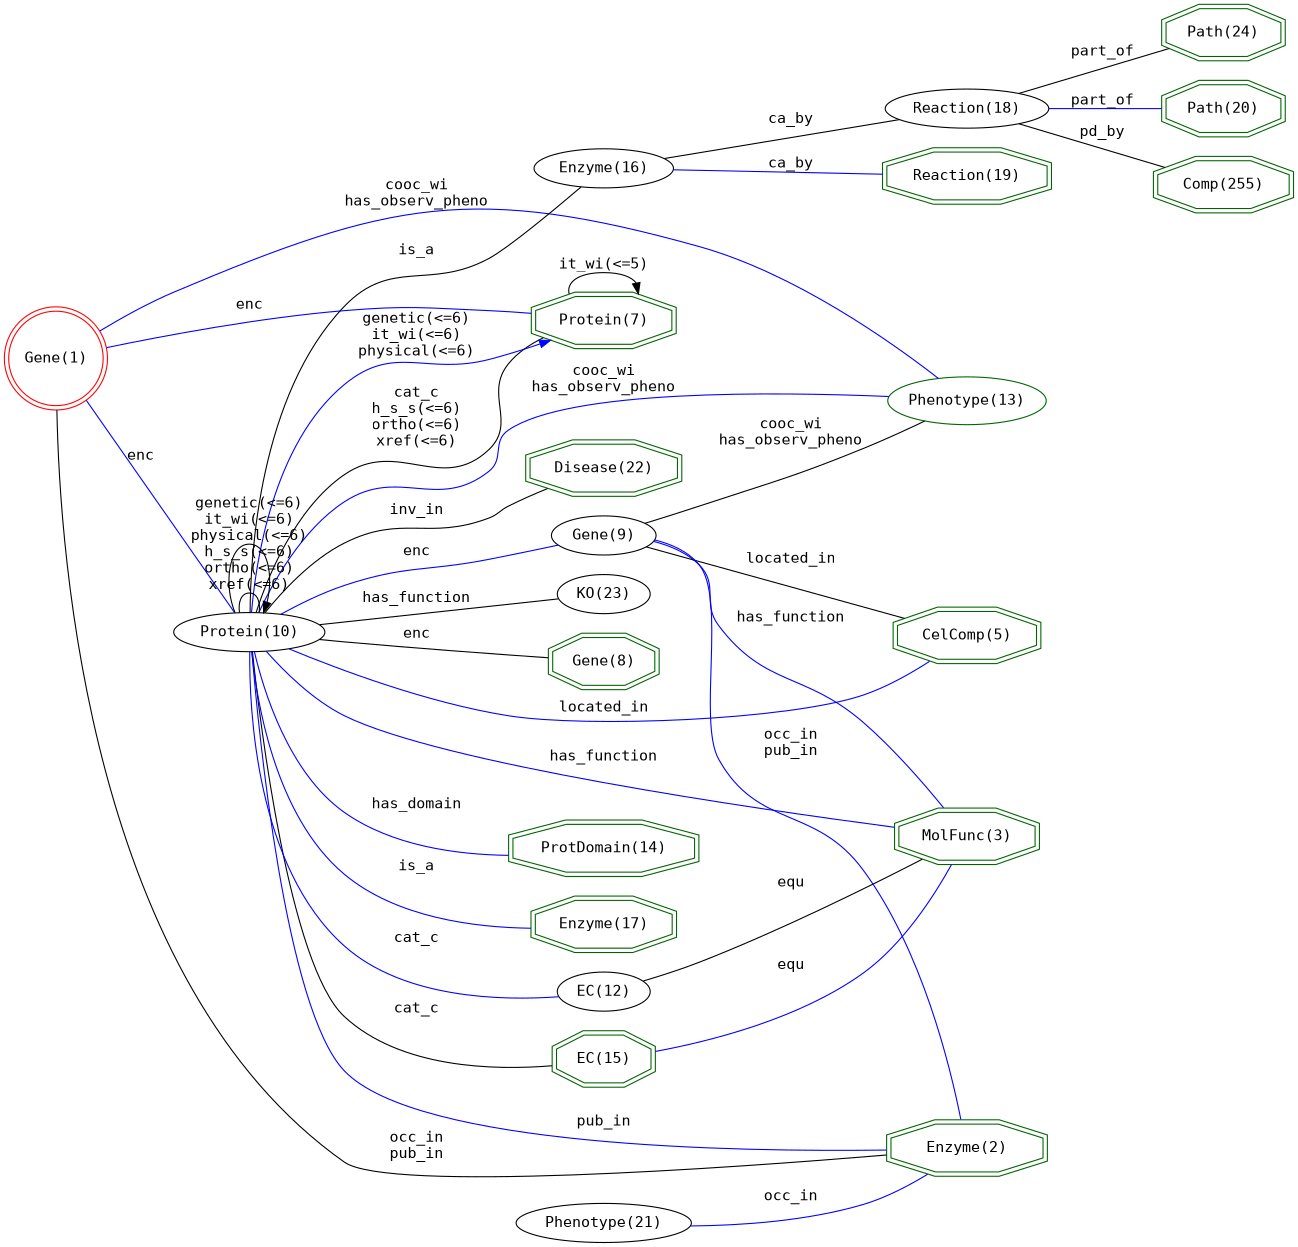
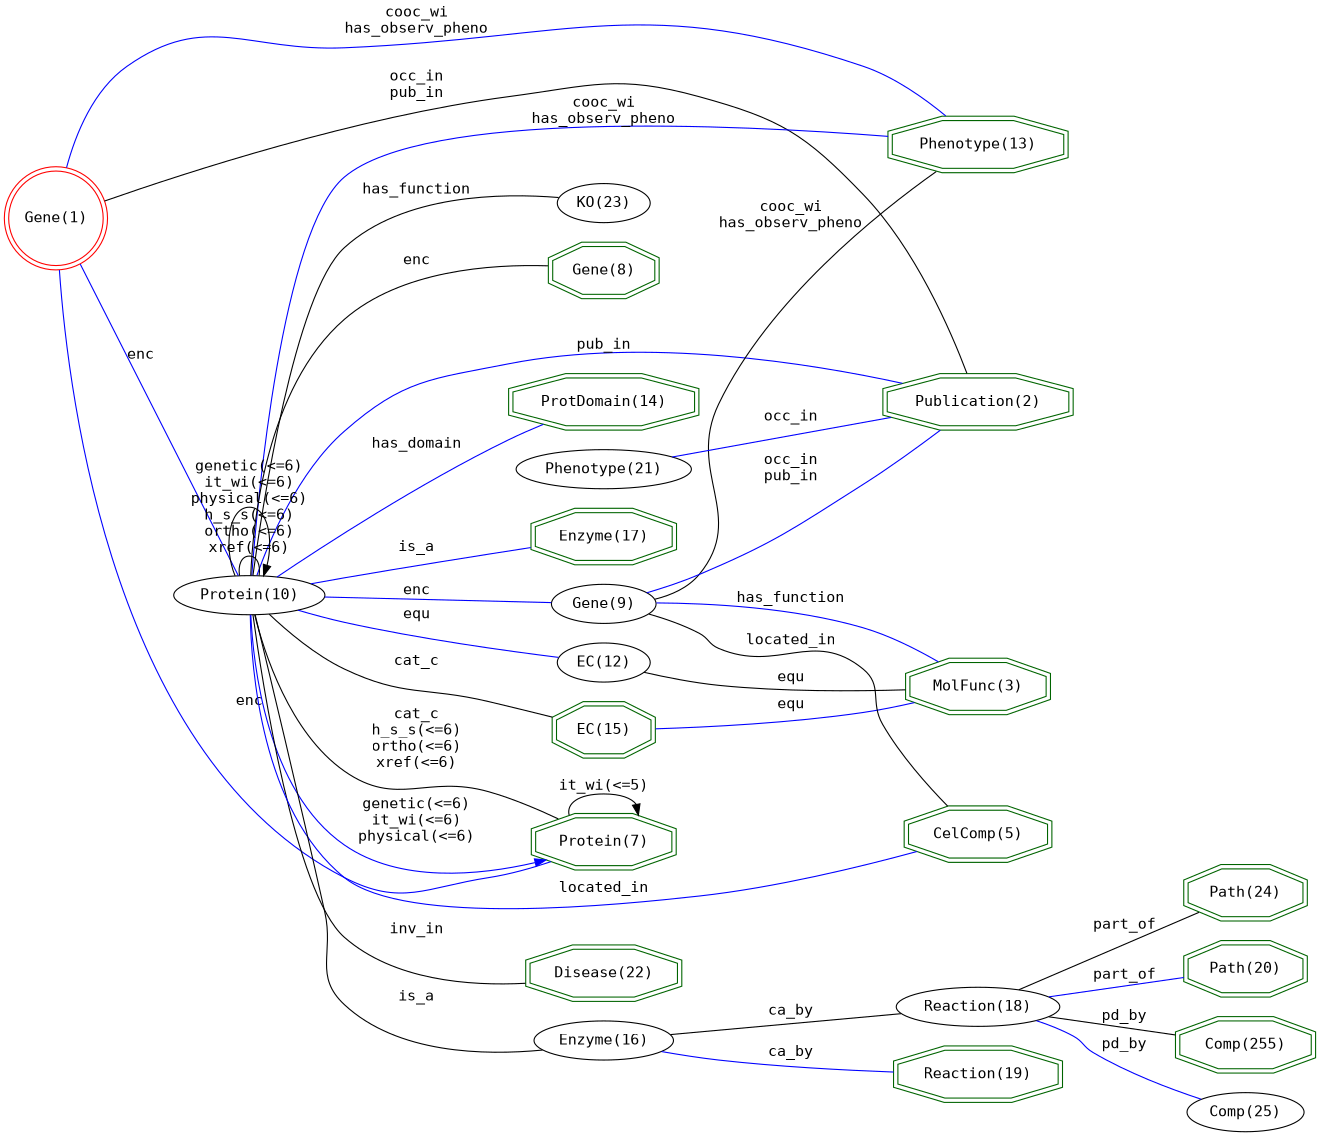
node "Phenotype(13)": shape ellipse -> doubleoctagon
edge "Protein(10)" -- "MolFunc(3)": removed, label "has_function"
edge "Protein(10)" -- "EC(12)": label "cat_c" -> "equ"
node "Comp(25)": added
node "Enzyme(2)": label "Enzyme(2)" -> "Publication(2)"
